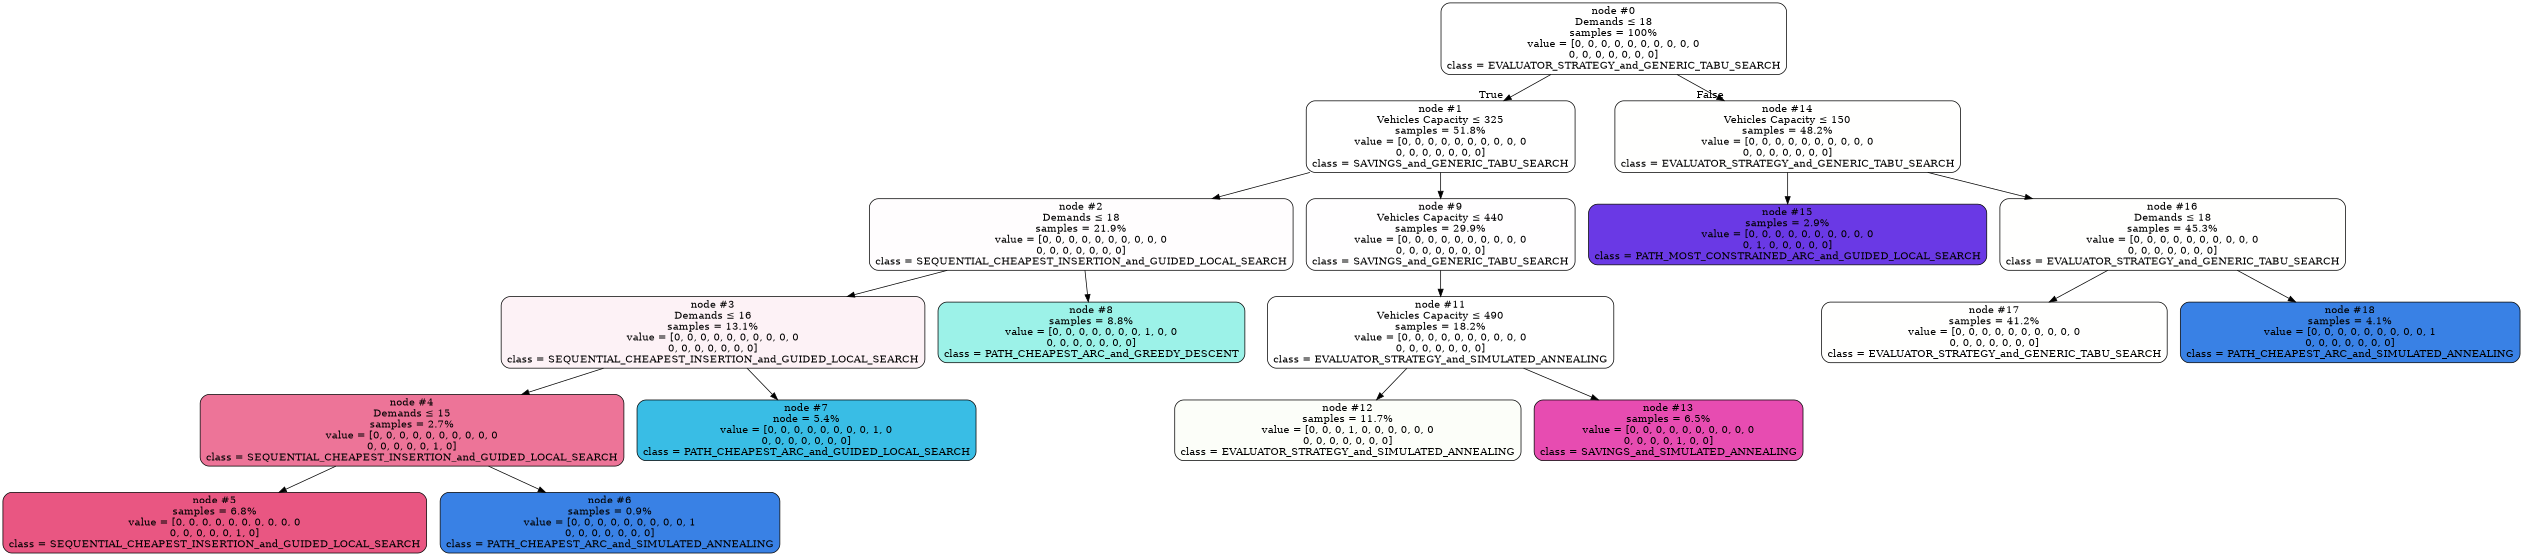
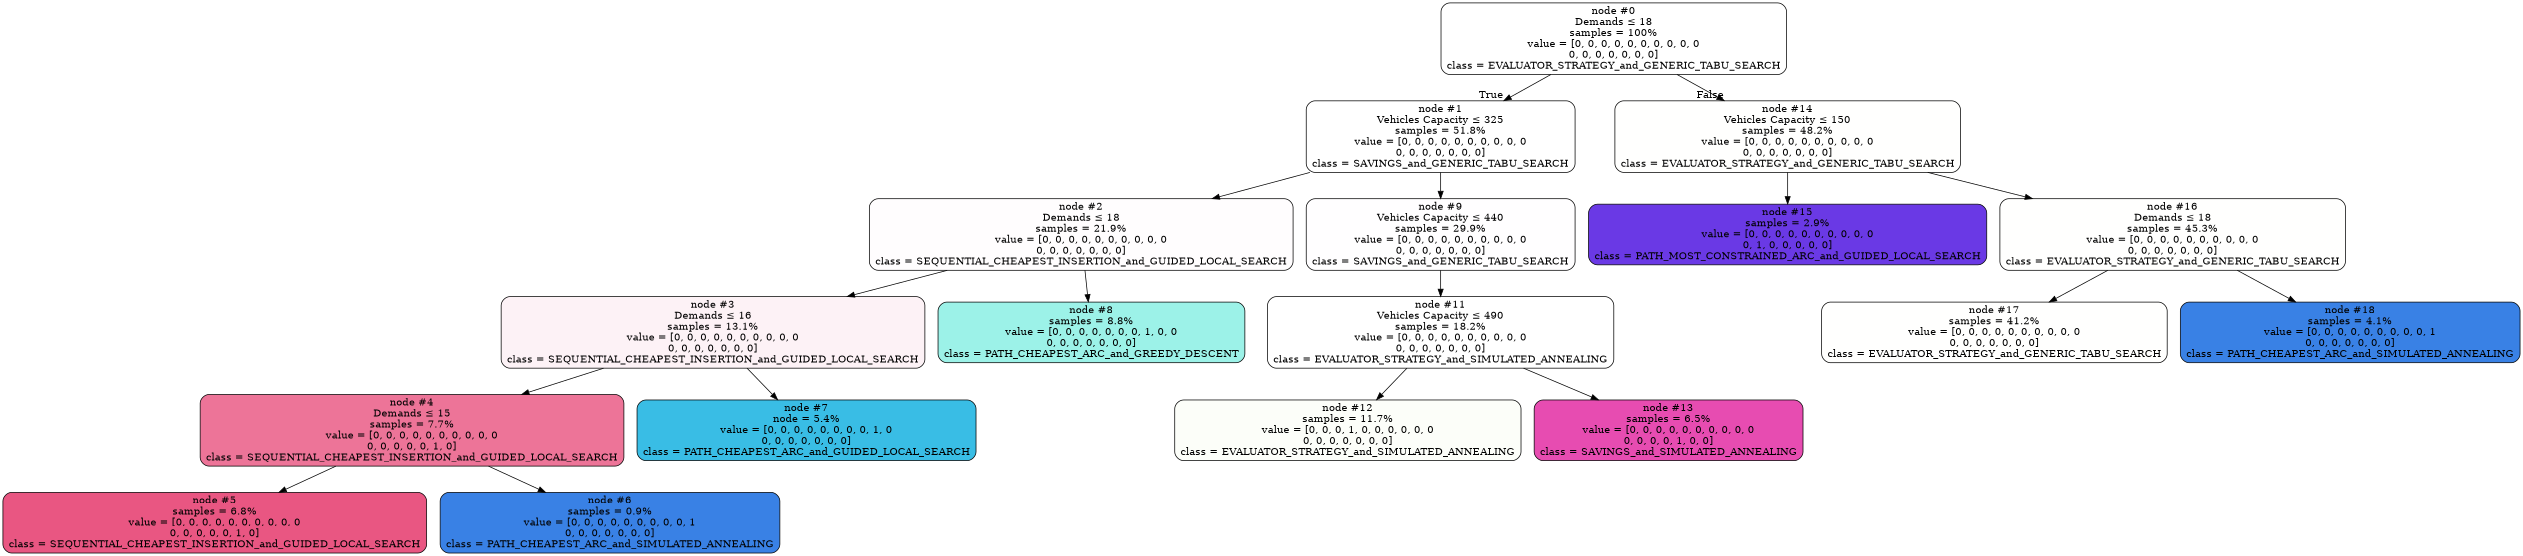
node "node #4": text "samples = 2.7%" -> "samples = 7.7%"
